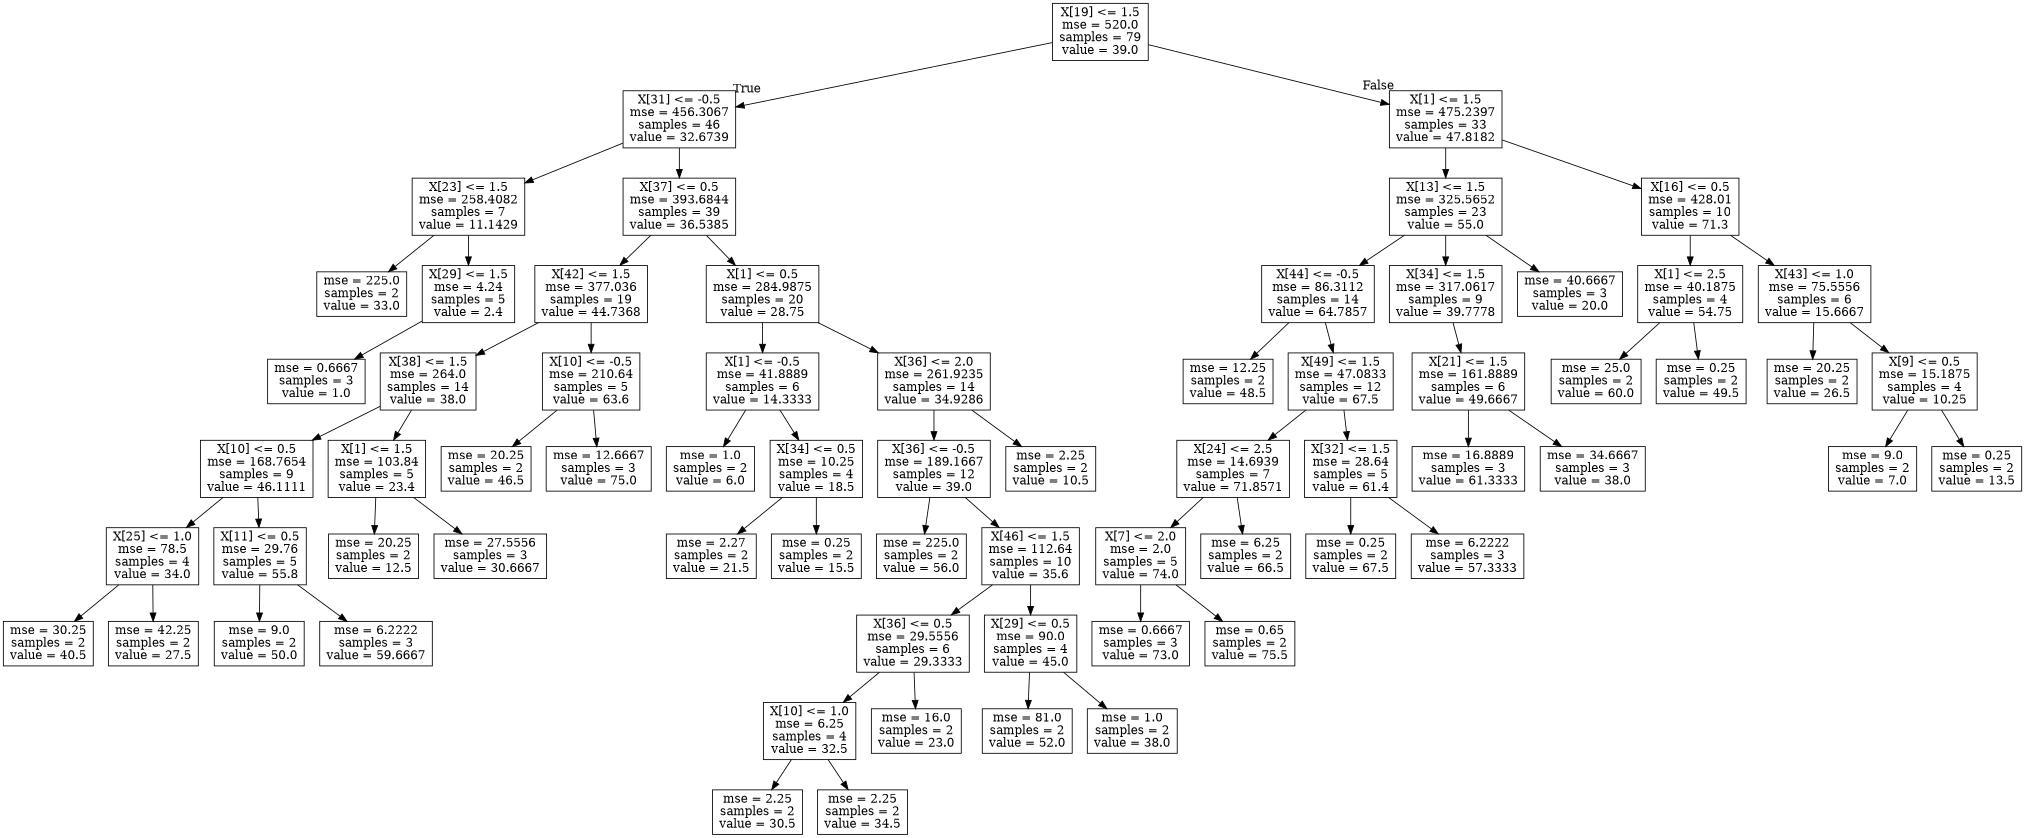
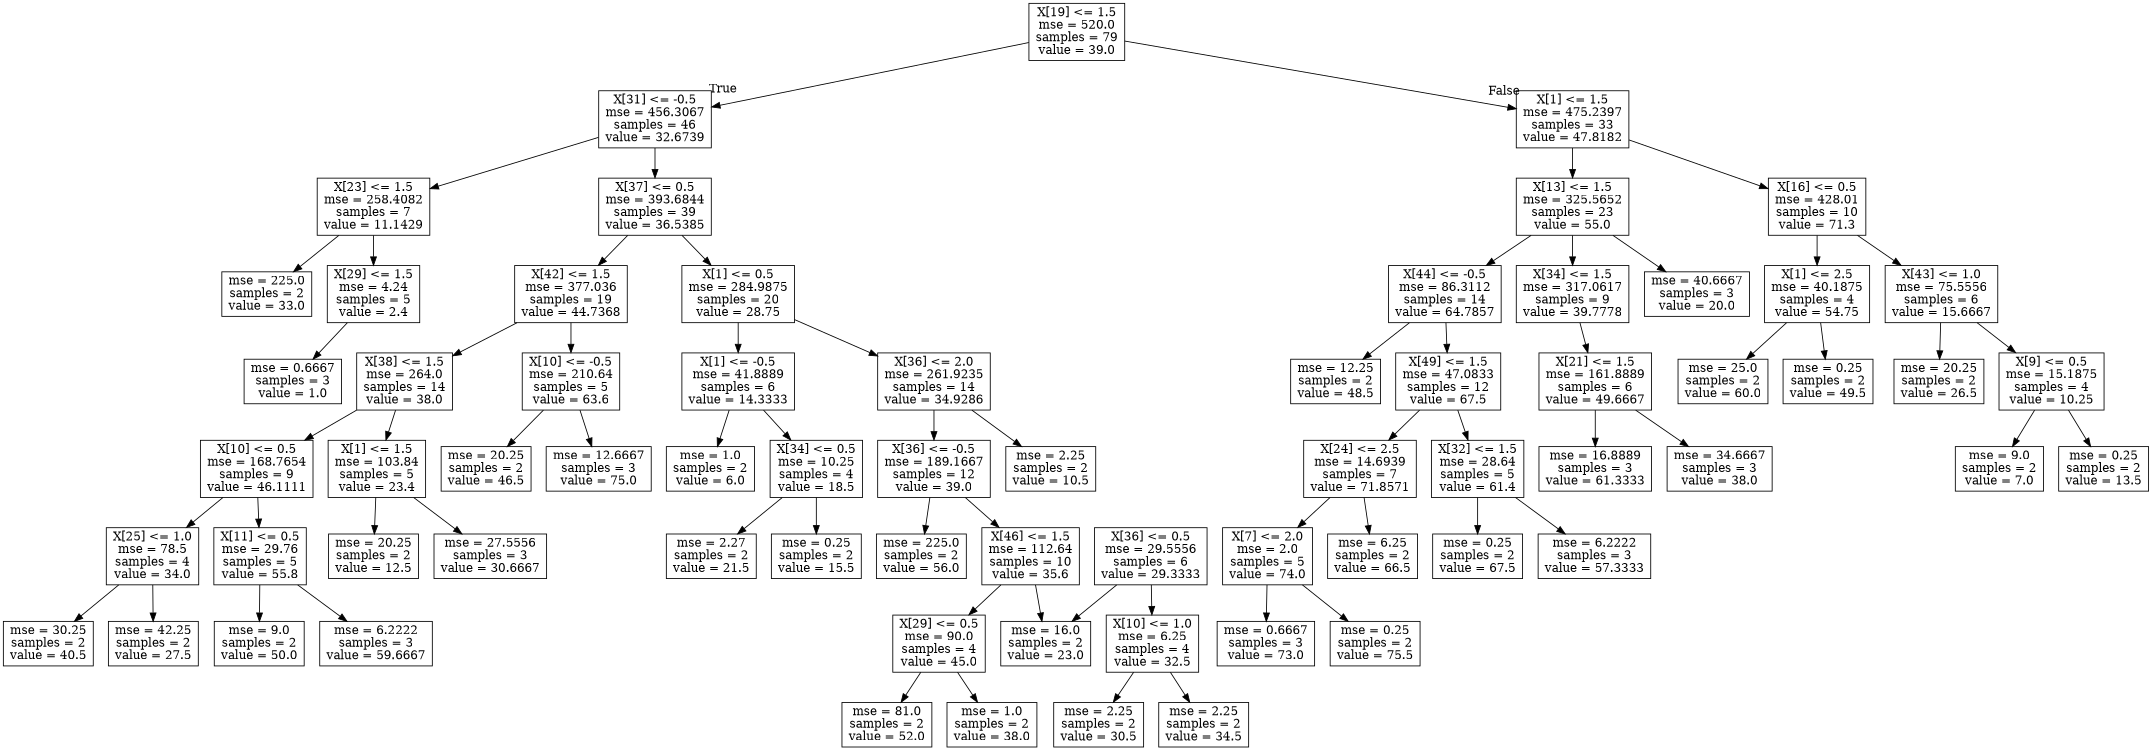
edge "X[46] <= 1.5 mse = 112.64 samples = 10 value = 35.6" -> "X[36] <= 0.5 mse = 29.5556 samples = 6 value = 29.3333": now "X[46] <= 1.5 mse = 112.64 samples = 10 value = 35.6" -> "mse = 16.0 samples = 2 value = 23.0"
node "mse = 0.65 samples = 2 value = 75.5": label "mse = 0.65 samples = 2 value = 75.5" -> "mse = 0.25 samples = 2 value = 75.5"
